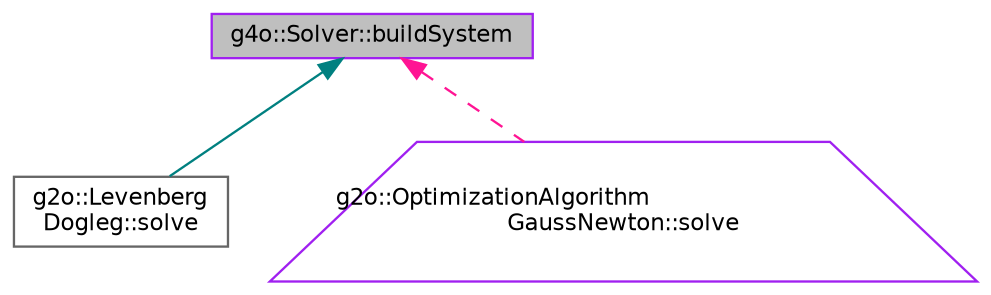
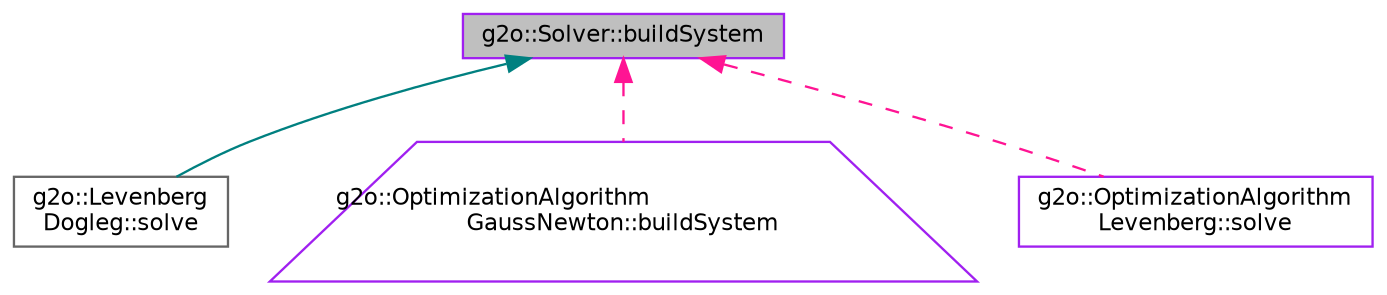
node "g4o::Solver::buildSystem": label "g4o::Solver::buildSystem" -> "g2o::Solver::buildSystem"
node "g2o::OptimizationAlgorithm GaussNewton::solve": label "g2o::OptimizationAlgorithm GaussNewton::solve" -> "g2o::OptimizationAlgorithm GaussNewton::buildSystem"
node "g2o::OptimizationAlgorithm Levenberg::solve": added
